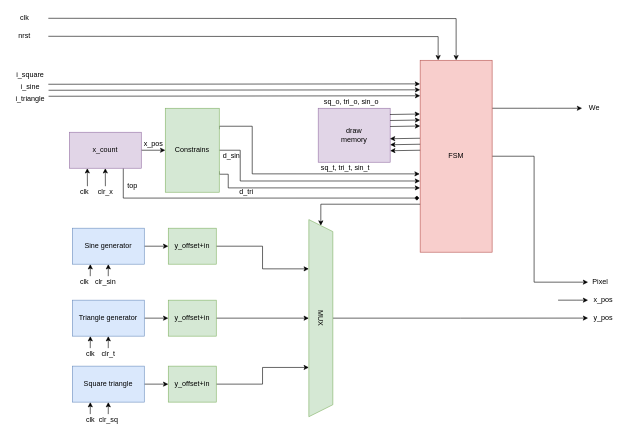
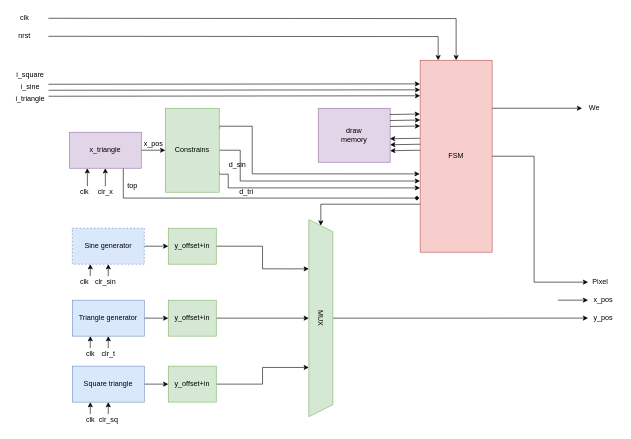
node "sq_o, tri_o, sin_o": removed
node "x_count": label "x_count" -> "x_triangle"
node "d_sin": moved (231, 156) -> (237, 165)
node "sq_t, tri_t, sin_t": removed
node "Sine generator": style solid -> dashed
